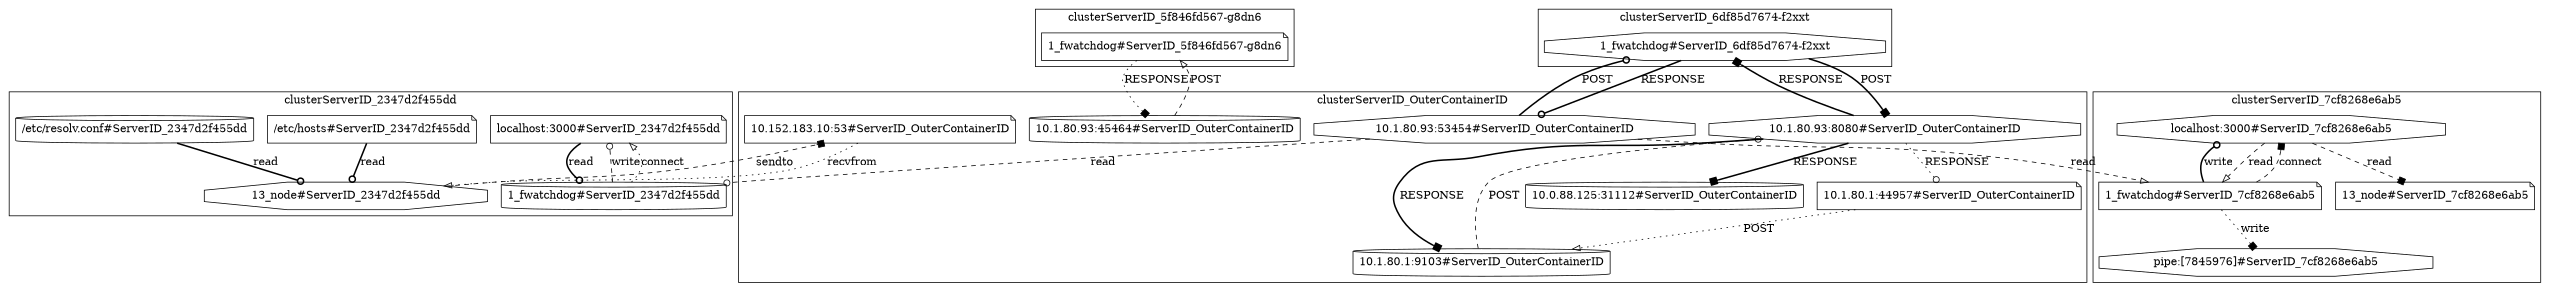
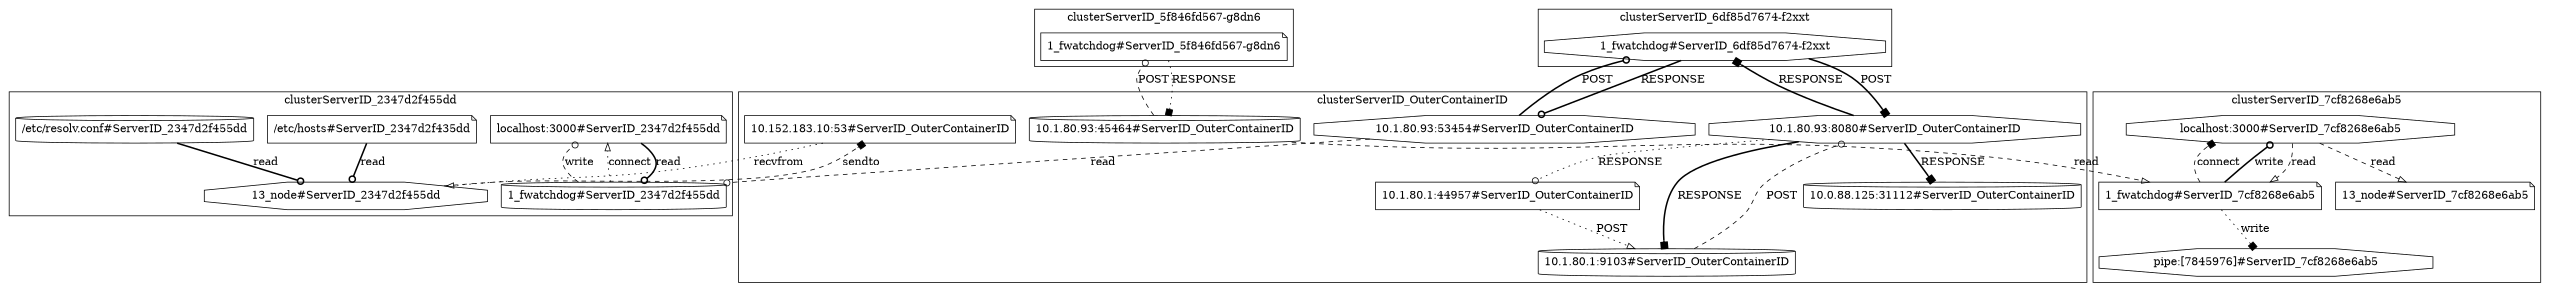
edge "10.1.80.93:45464#ServerID_OuterContainerID" -> "1_fwatchdog#ServerID_5f846fd567-g8dn6": arrowhead onormal -> odot
node "/etc/hosts#ServerID_2347d2f455dd": label "/etc/hosts#ServerID_2347d2f455dd" -> "/etc/hosts#ServerID_2347d2f435dd"
edge "10.1.80.93:53454#ServerID_OuterContainerID" -> "1_fwatchdog#ServerID_7cf8268e6ab5": now "10.1.80.93:45464#ServerID_OuterContainerID" -> "1_fwatchdog#ServerID_7cf8268e6ab5"
edge "localhost:3000#ServerID_7cf8268e6ab5" -> "13_node#ServerID_7cf8268e6ab5": arrowhead box -> onormal
